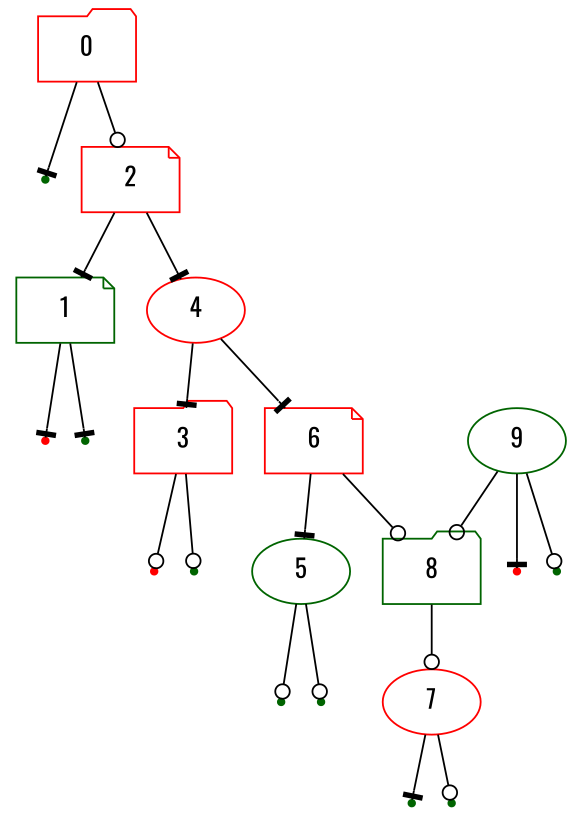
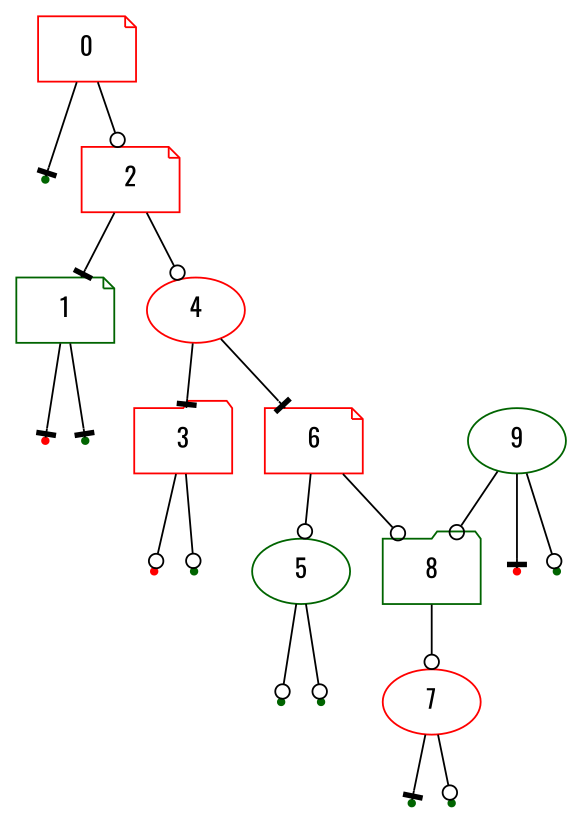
node "0": shape folder -> note
edge "2" -> "4": arrowhead tee -> odot
edge "6" -> "5": arrowhead tee -> odot
